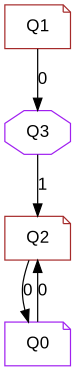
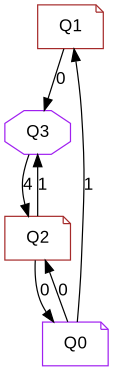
edge "Q3" -> "Q2": label "1" -> "4"
edge "Q2" -> "Q3": added, label "1"
edge "Q0" -> "Q1": added, label "1"
